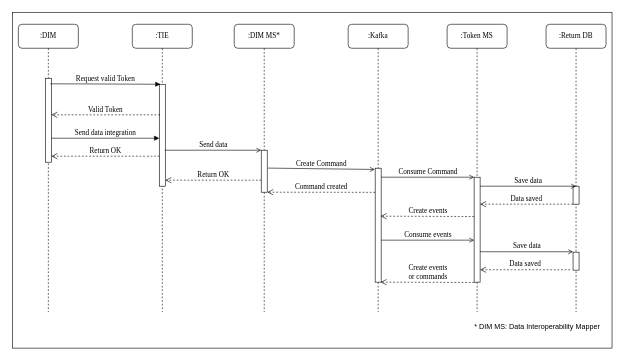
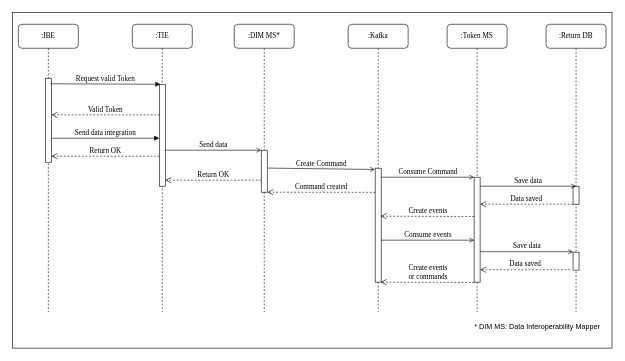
node ":DIM": label ":DIM" -> ":IBE"
